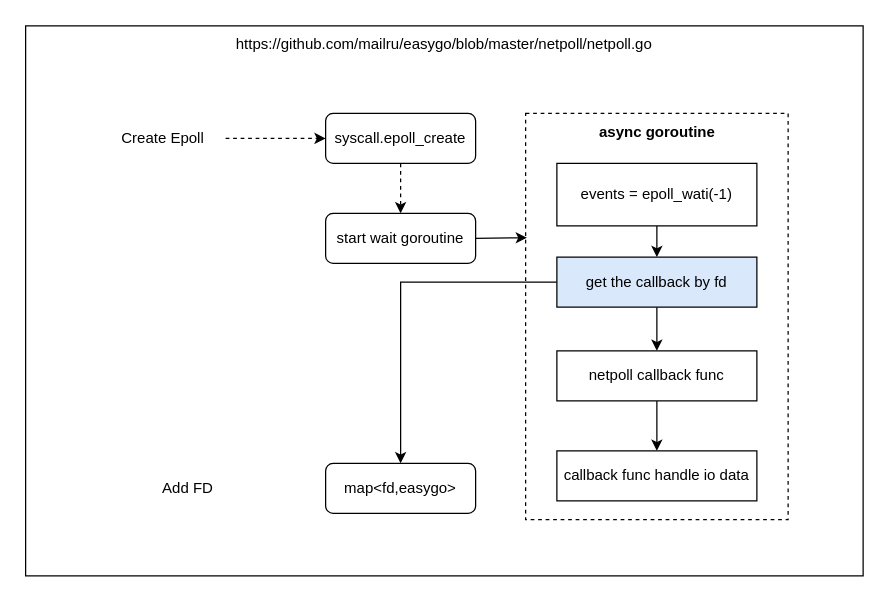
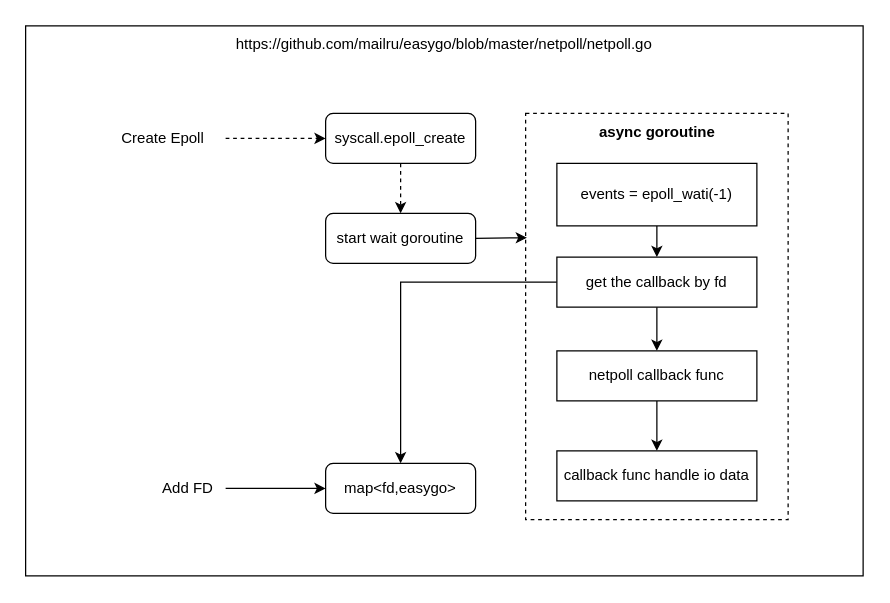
node "get the callback by fd": fillcolor #dae8fc -> #ffffff
edge "Add FD" -> "map<fd,easygo>": added
